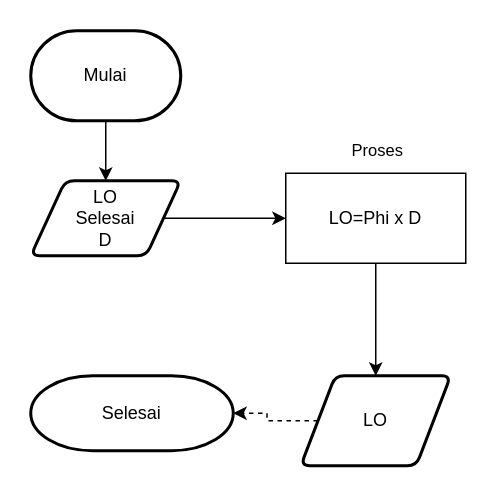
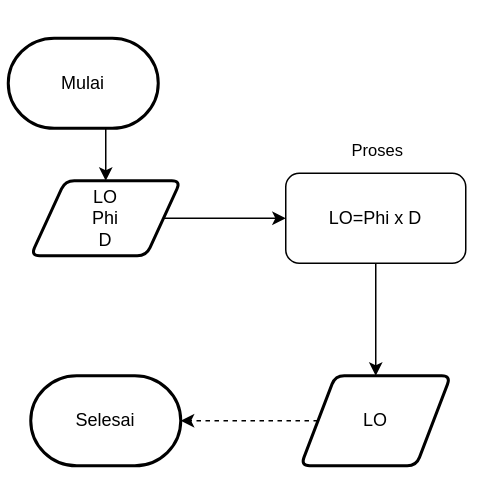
node "Mulai": moved (106, 76) -> (83, 83)
node "LO Selesai D": label "LO Selesai D" -> "LO Phi D"
node "LO=Phi x D": shape rectangle -> rounded rectangle
node "Selesai": size 203x75 -> 150x90
